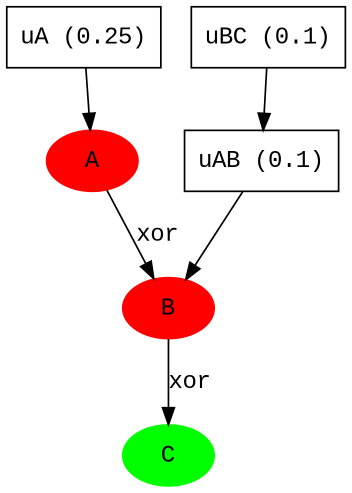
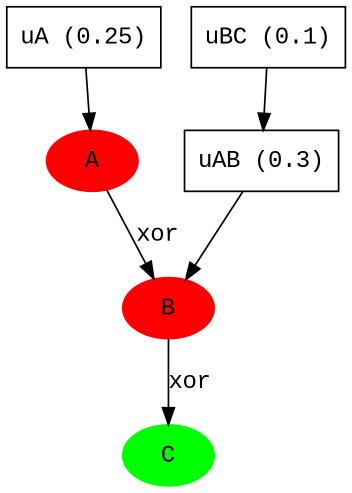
node "uAB (0.1)": label "uAB (0.1)" -> "uAB (0.3)"
